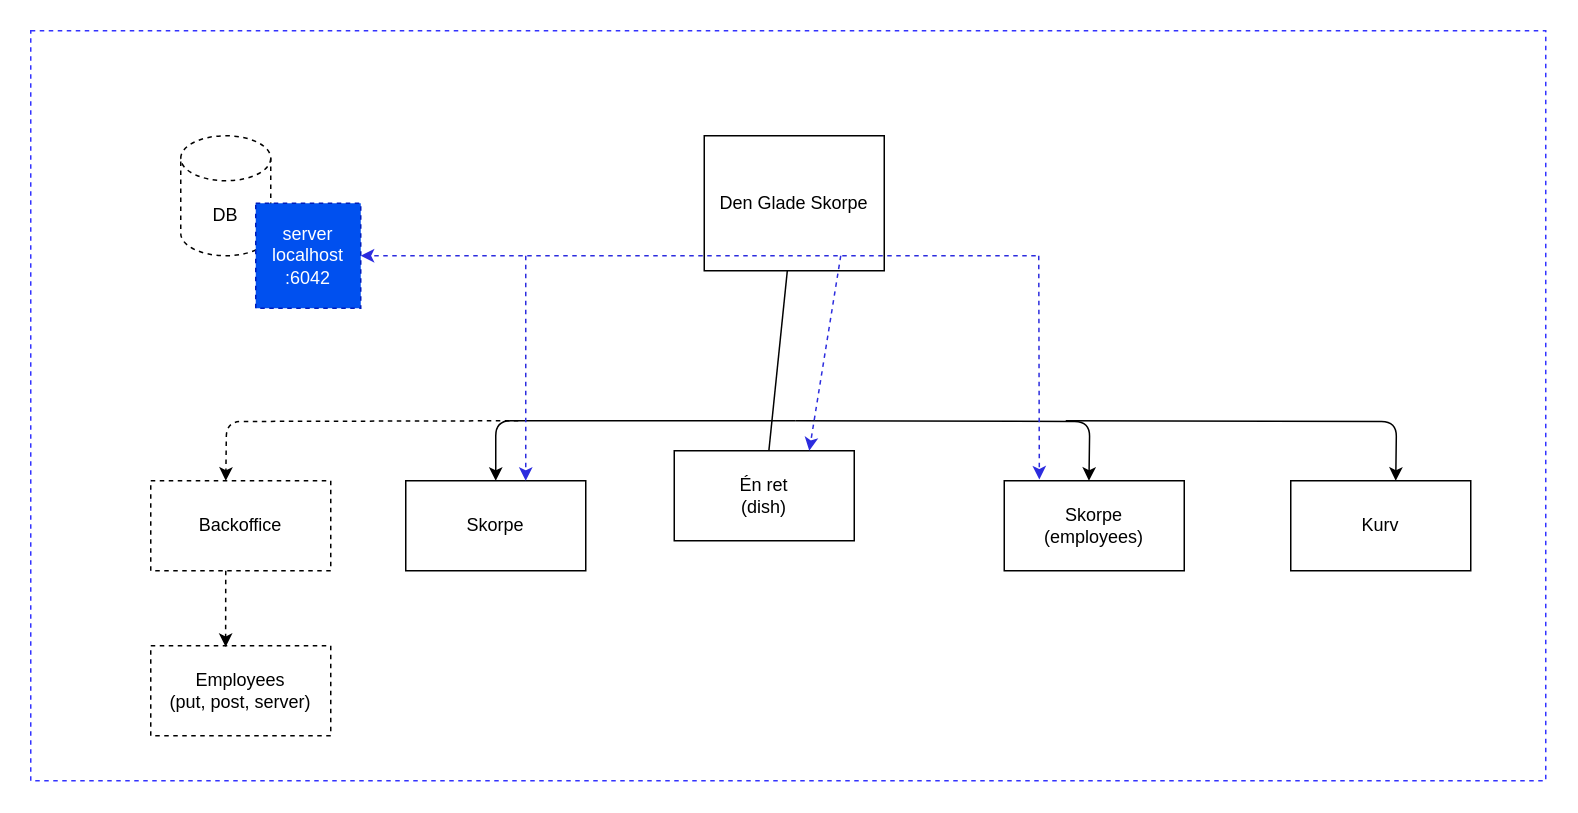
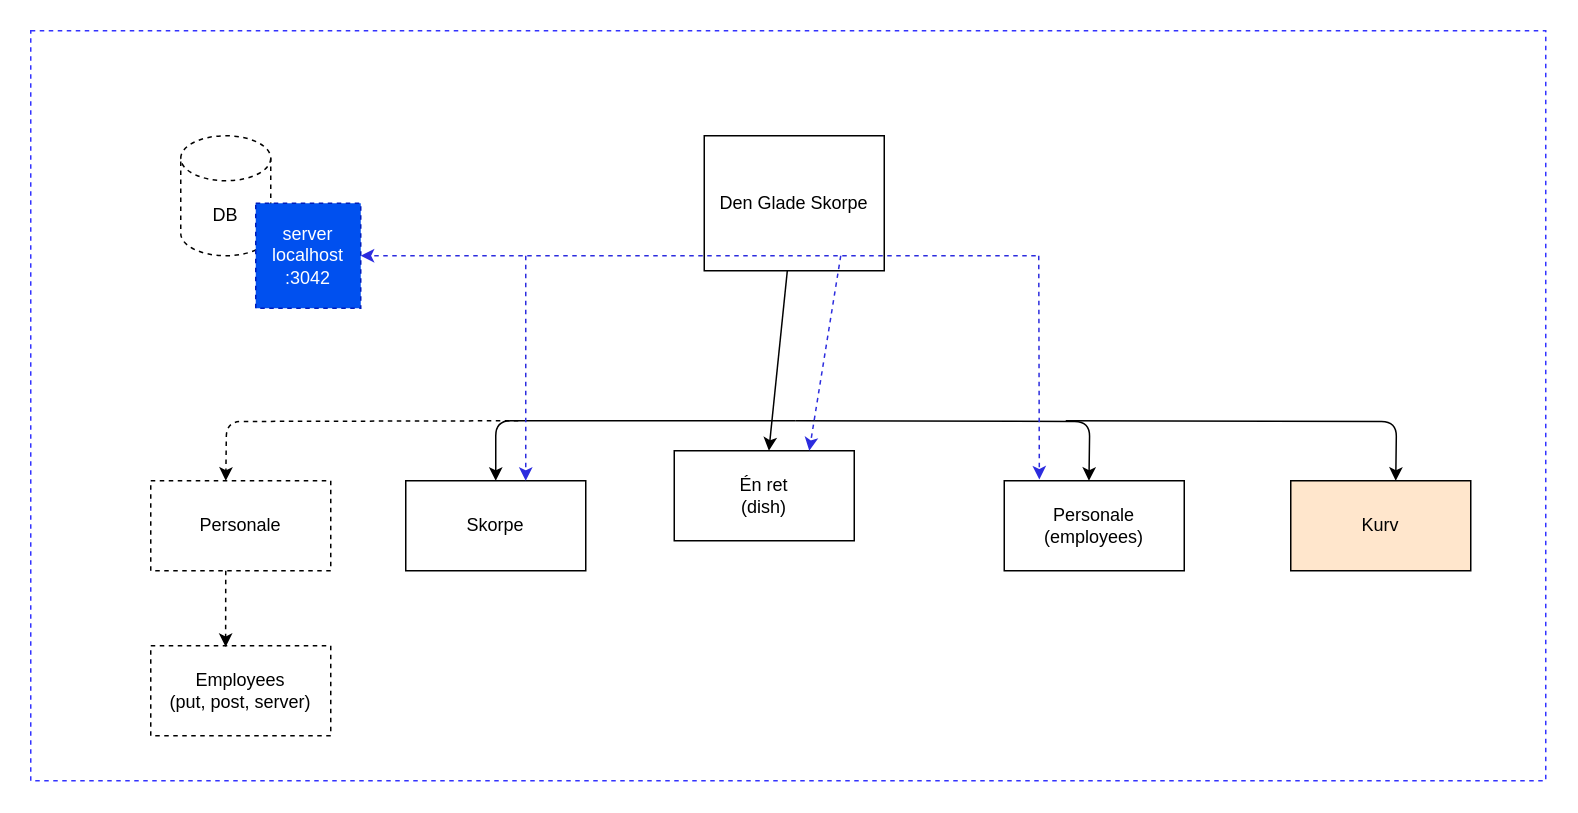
node "server localhost :6042": label "server localhost :6042" -> "server localhost :3042"
edge "Den Glade Skorpe" -- "Én ret (dish)": arrowhead none -> classic
node "Backoffice": label "Backoffice" -> "Personale"
node "Skorpe (employees)": label "Skorpe (employees)" -> "Personale (employees)"
node "Kurv": fillcolor #ffffff -> #ffe6cc
